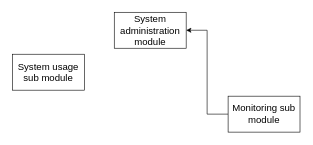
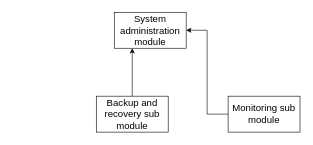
node "System usage sub module": removed
edge "Backup and recovery sub module" -> "System administration module": added
node "Backup and recovery sub module": added
